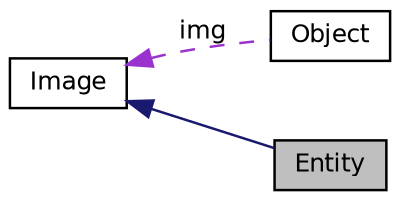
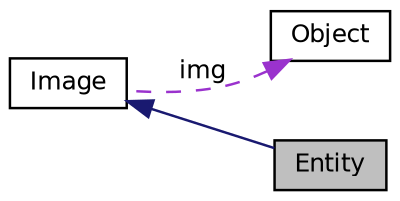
edge "Object" -> "Image": reversed
